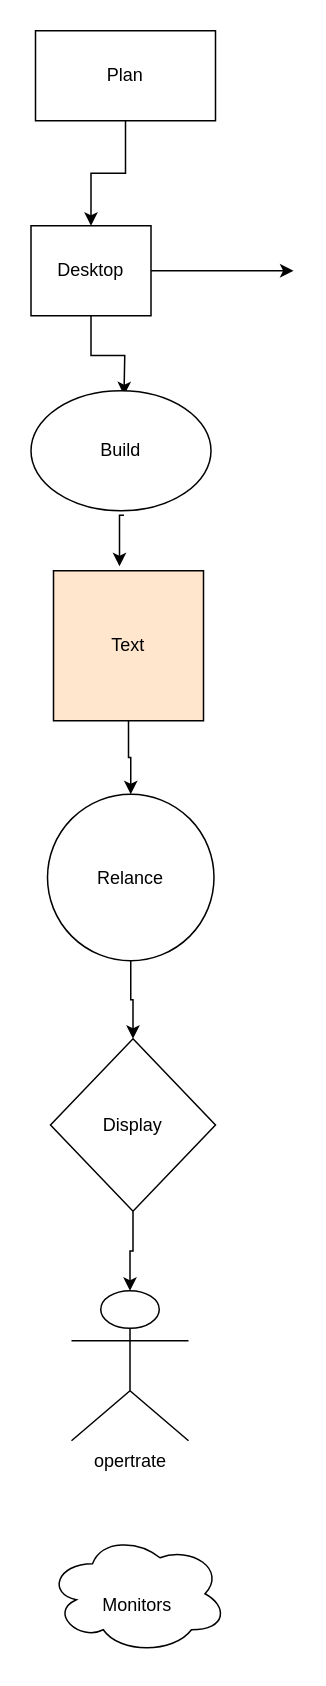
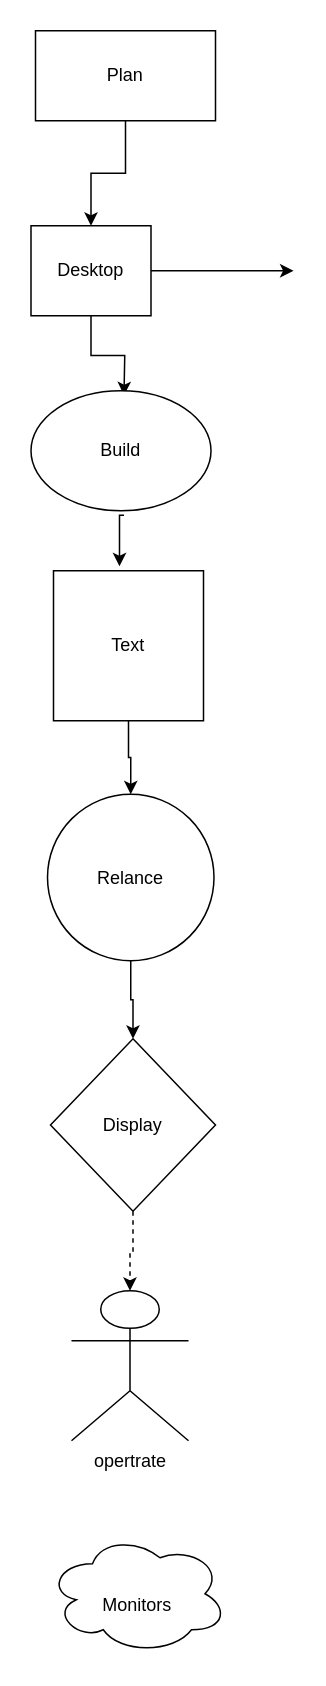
node "Text": fillcolor #ffe6cc -> #ffffff
edge "Display" -> "opertrate": style solid -> dashed
